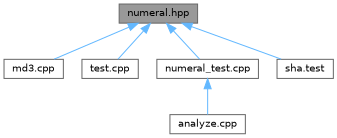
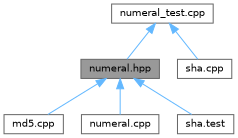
edge "numeral_test.cpp" -> "numeral.hpp": reversed
node "md3.cpp": label "md3.cpp" -> "md5.cpp"
node "test.cpp": label "test.cpp" -> "numeral.cpp"
node "analyze.cpp": label "analyze.cpp" -> "sha.cpp"
